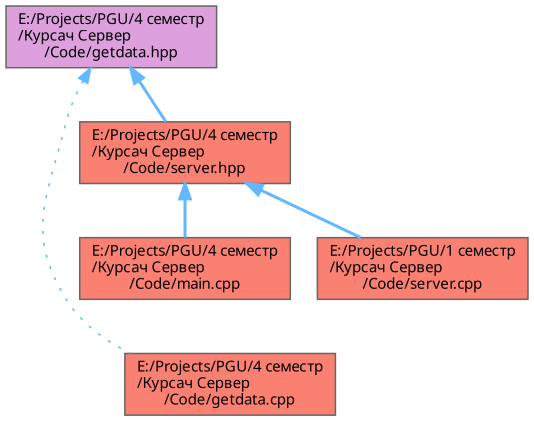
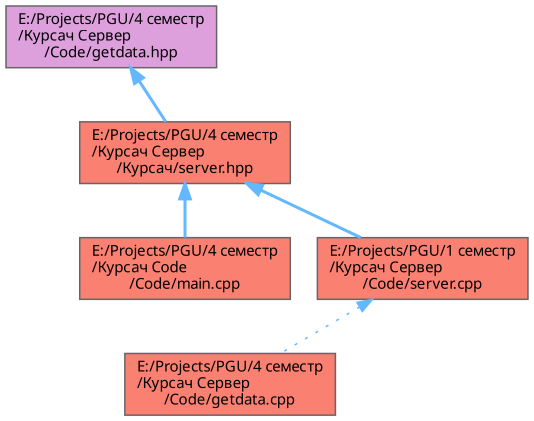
node "E:/Projects/PGU/4 семестр /Курсач Сервер /Code/server.hpp": label "E:/Projects/PGU/4 семестр /Курсач Сервер /Code/server.hpp" -> "E:/Projects/PGU/4 семестр /Курсач Сервер /Курсач/server.hpp"
edge "E:/Projects/PGU/4 семестр /Курсач Сервер /Code/getdata.cpp" -> "E:/Projects/PGU/4 семестр /Курсач Сервер /Code/getdata.hpp": now "E:/Projects/PGU/4 семестр /Курсач Сервер /Code/getdata.cpp" -> "E:/Projects/PGU/1 семестр /Курсач Сервер /Code/server.cpp"
node "E:/Projects/PGU/4 семестр /Курсач Сервер /Code/main.cpp": label "E:/Projects/PGU/4 семестр /Курсач Сервер /Code/main.cpp" -> "E:/Projects/PGU/4 семестр /Курсач Code /Code/main.cpp"
